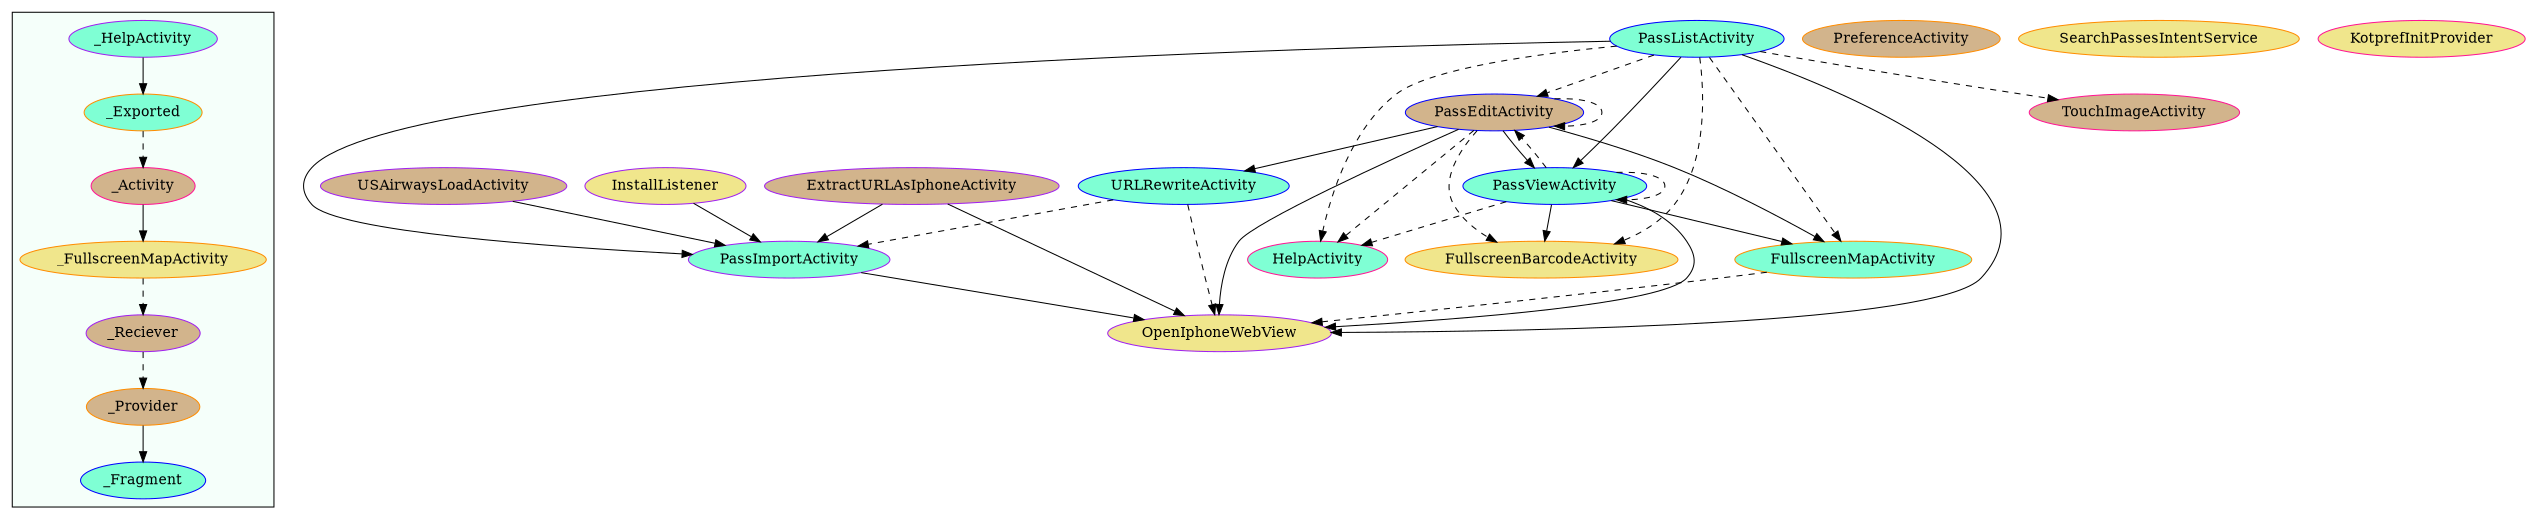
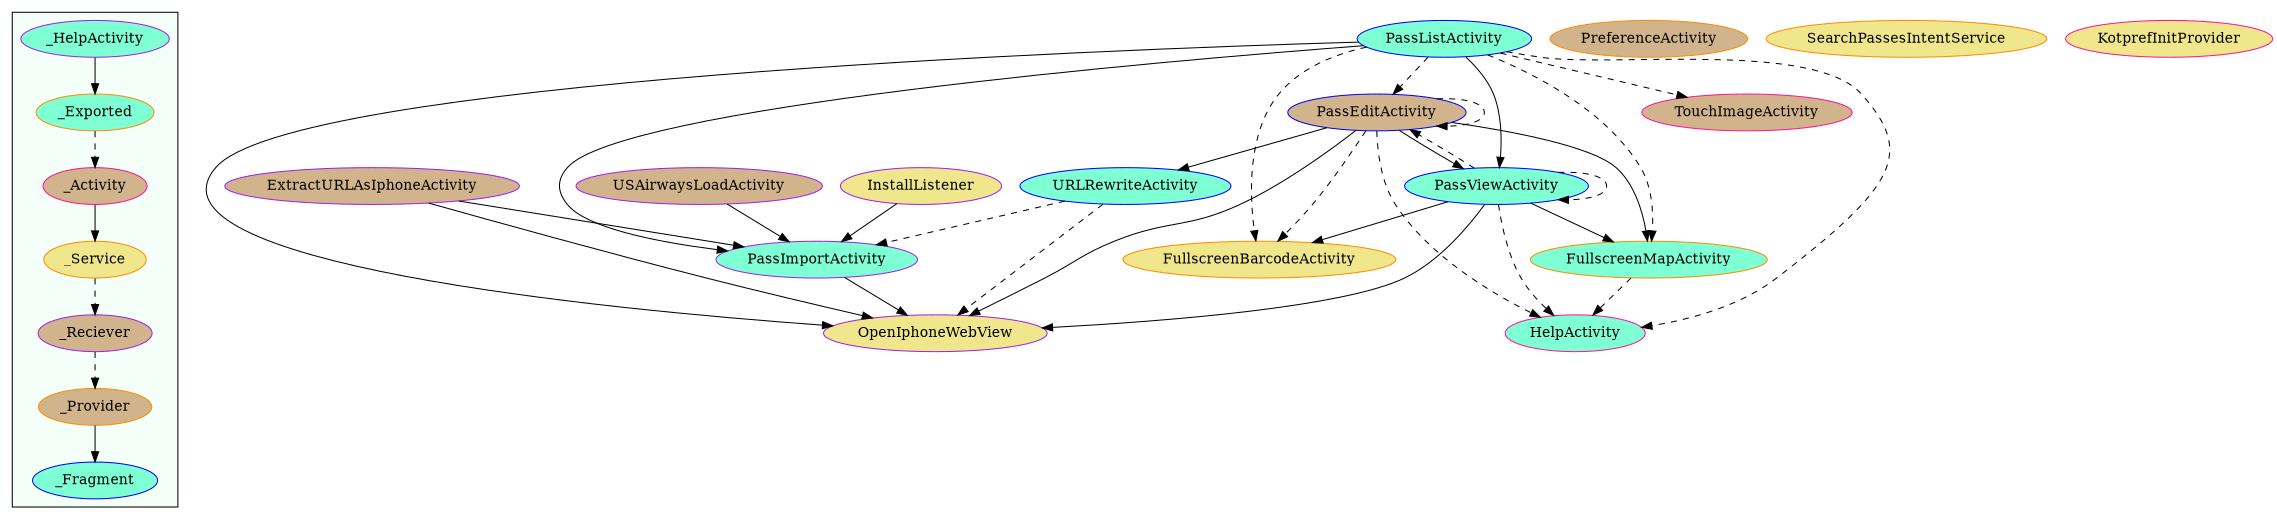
node "_FullscreenMapActivity": label "_FullscreenMapActivity" -> "_Service"
edge "FullscreenMapActivity" -> "OpenIphoneWebView": now "FullscreenMapActivity" -> "HelpActivity"
